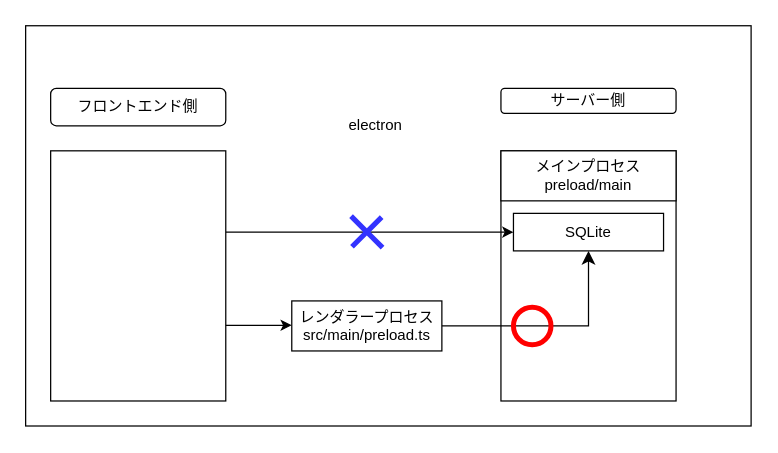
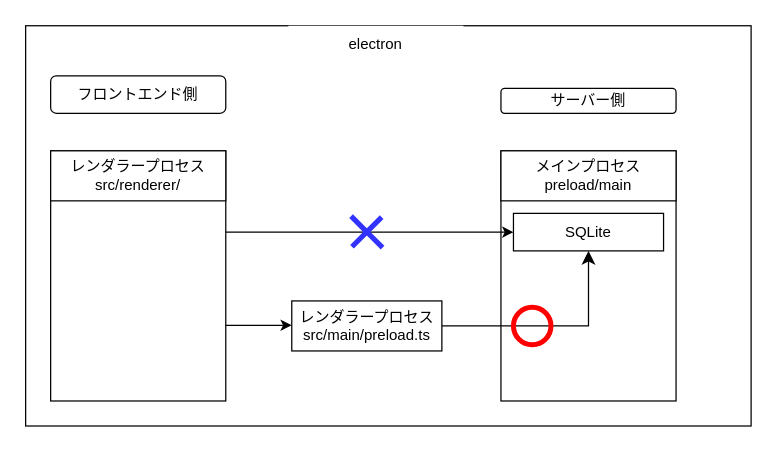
node "フロントエンド側": moved (138, 107) -> (138, 94)
node "electron": moved (376, 126) -> (376, 44)
node "レンダラープロセス src/renderer/": added
